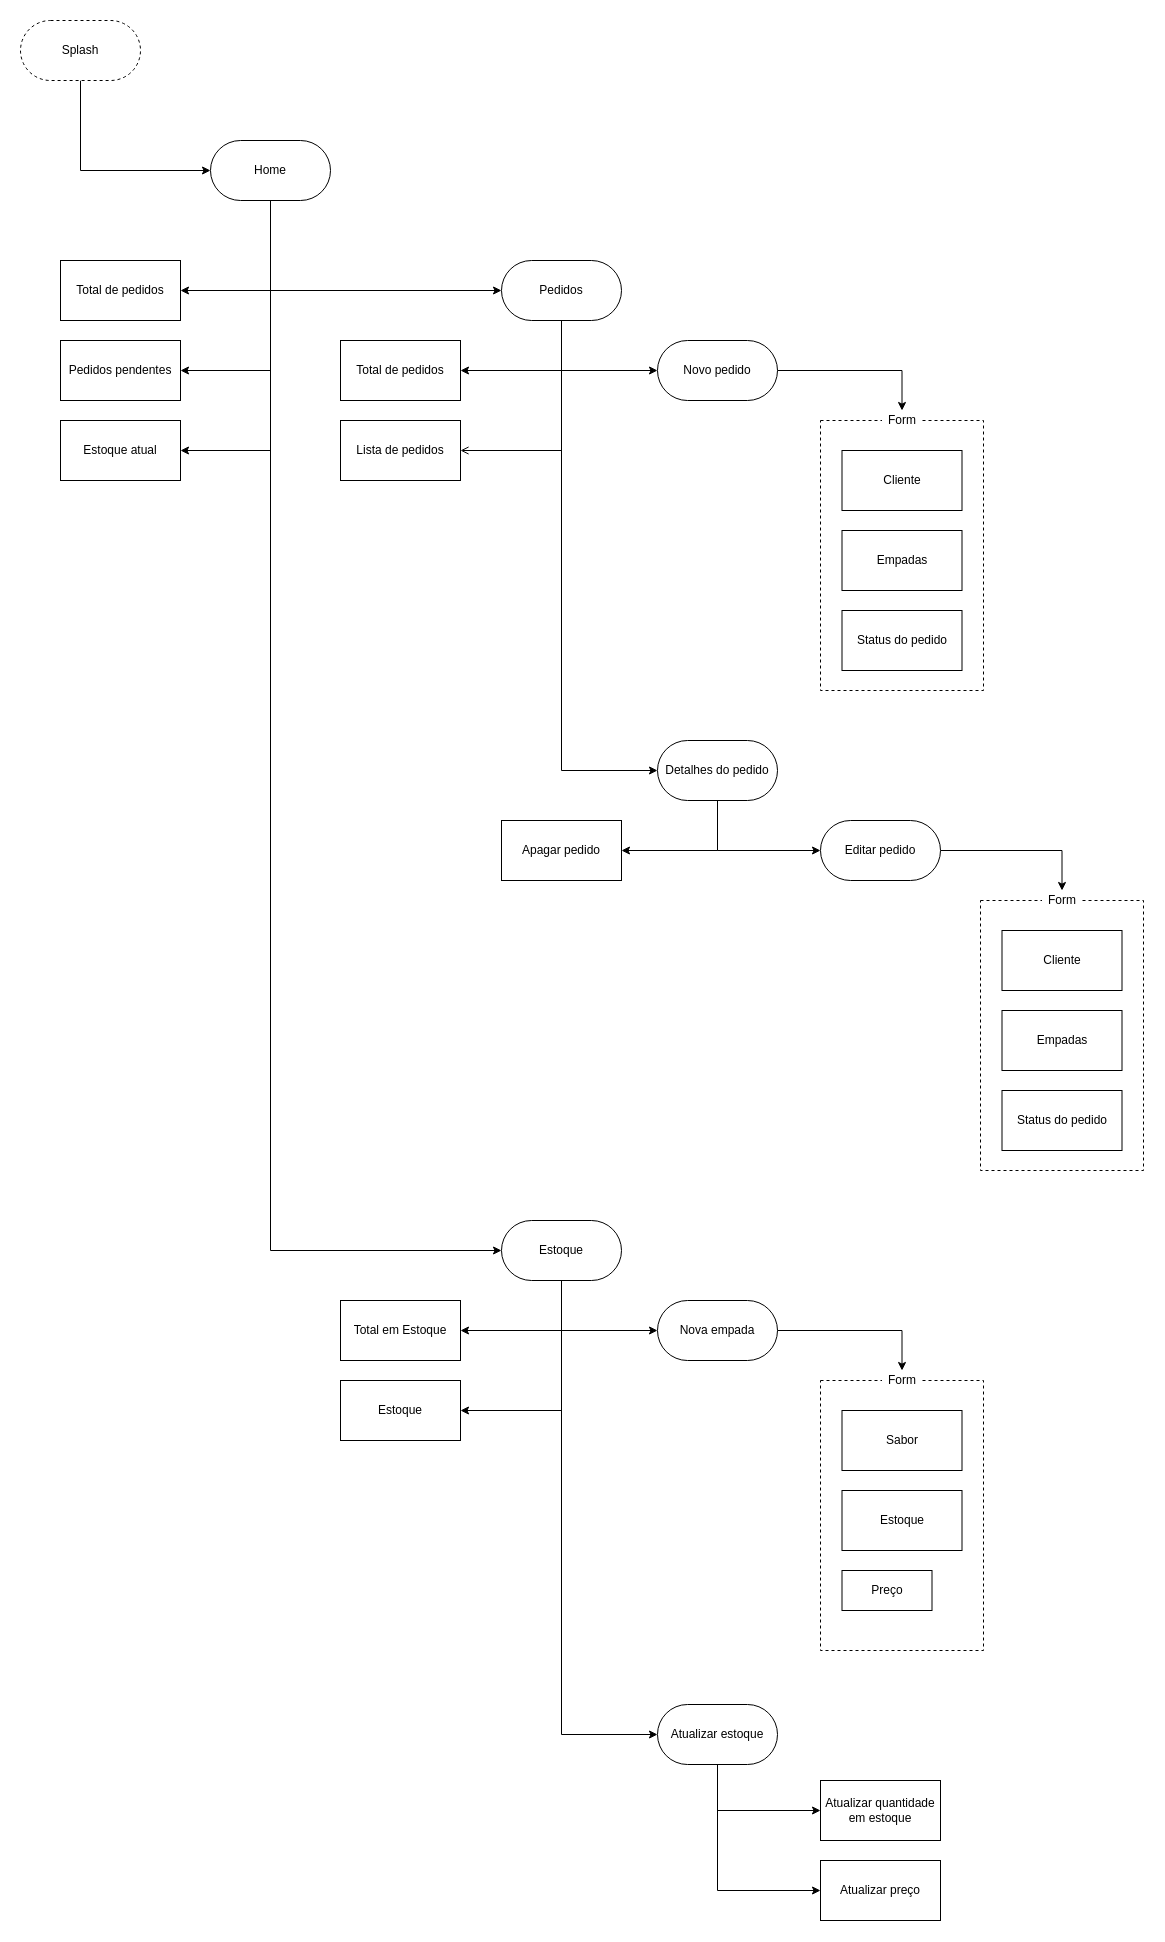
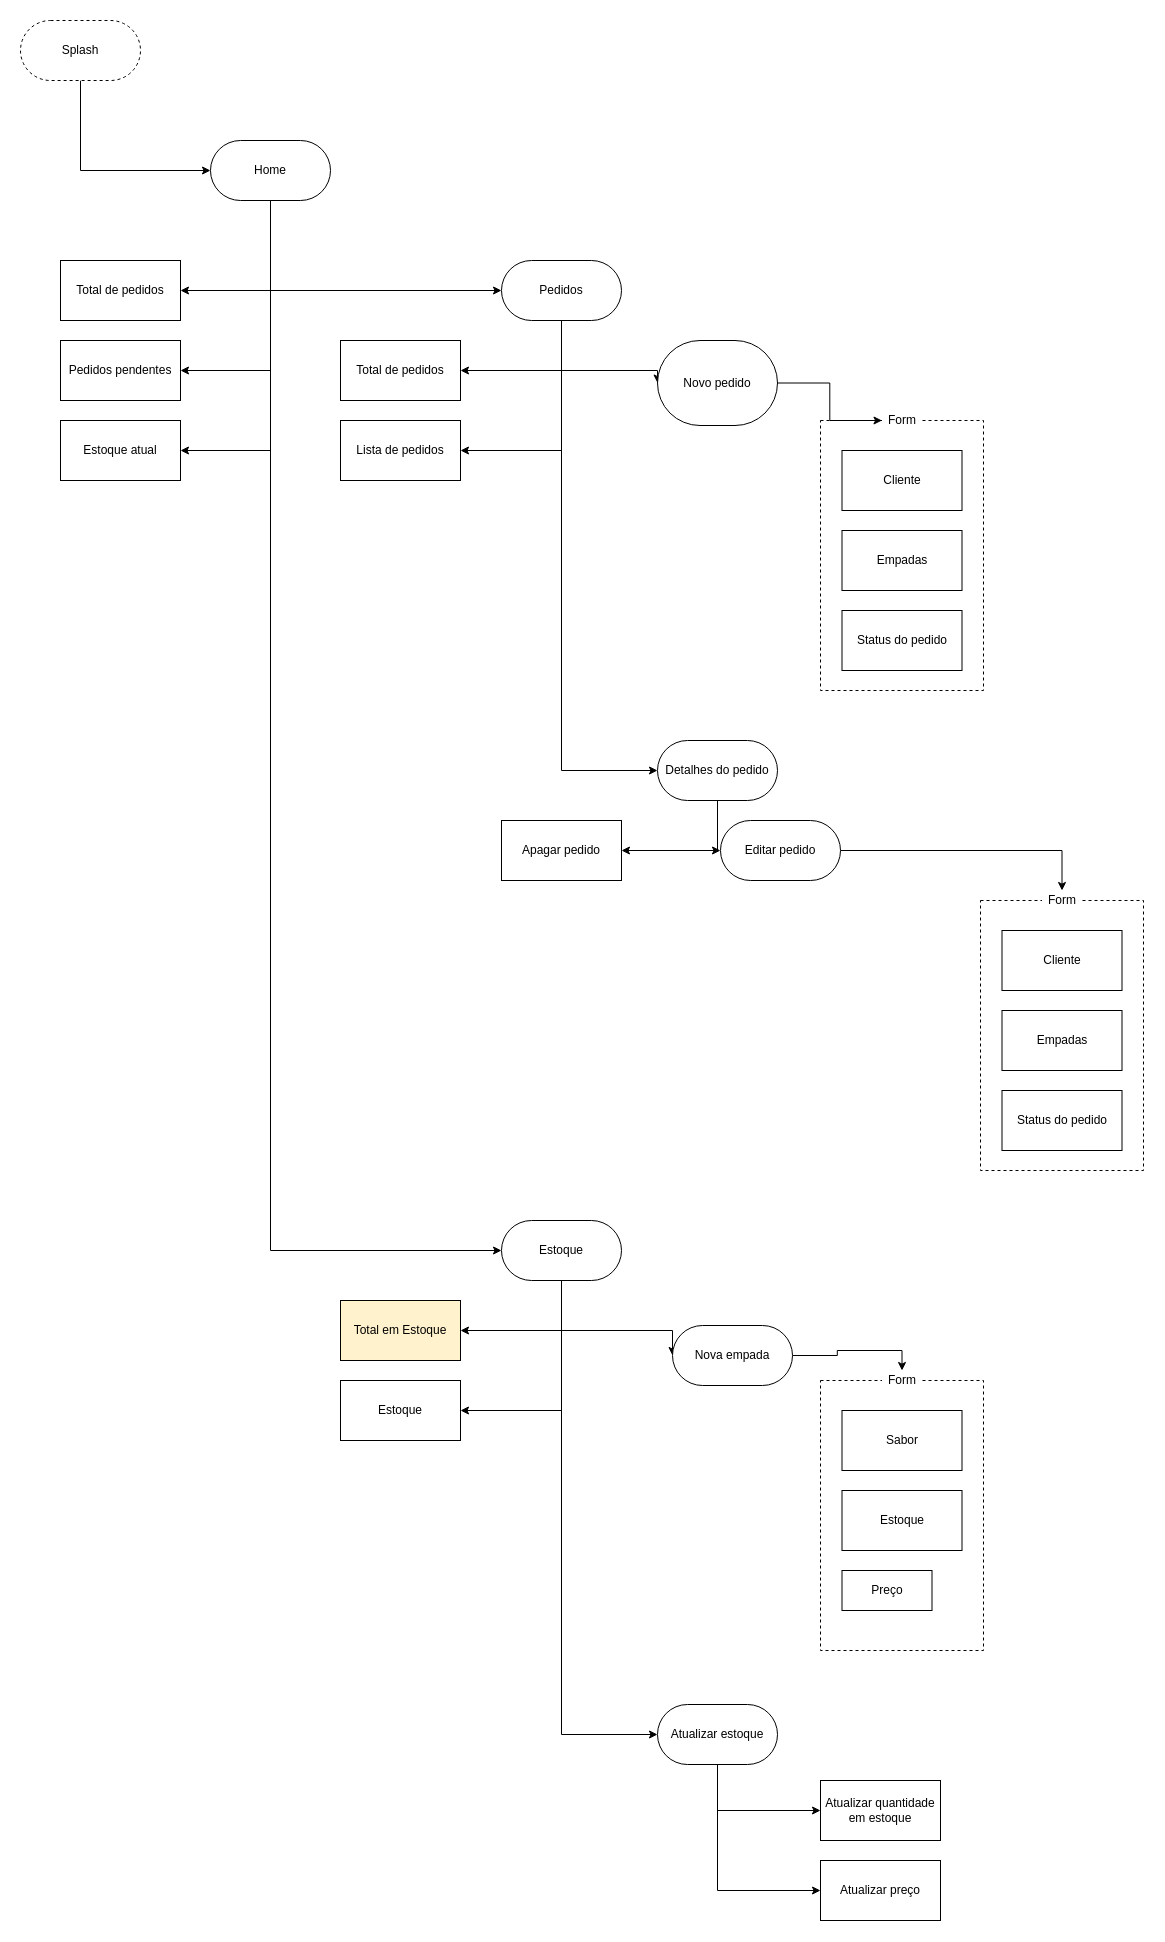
node "Novo pedido": size 120x60 -> 120x85
edge "Pedidos" -> "Lista de pedidos": arrowhead open -> classic
node "Editar pedido": moved (881, 851) -> (781, 851)
node "Total em Estoque": fillcolor #ffffff -> #fff2cc
node "Nova empada": moved (718, 1331) -> (733, 1356)
